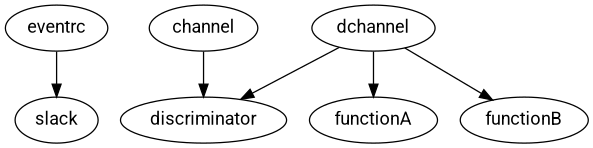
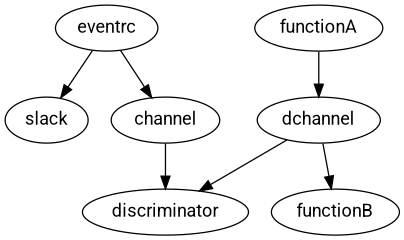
edge "dchannel" -> "functionA": reversed
edge "eventrc" -> "channel": added
